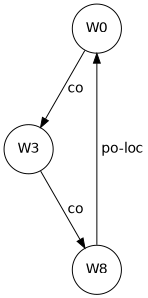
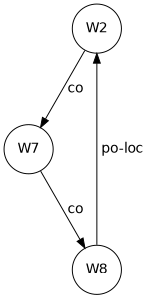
node "W0": label "W0" -> "W2"
node "W3": label "W3" -> "W7"
